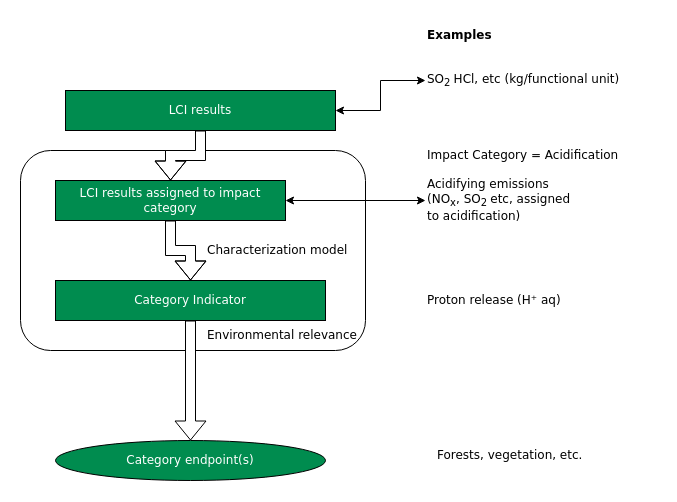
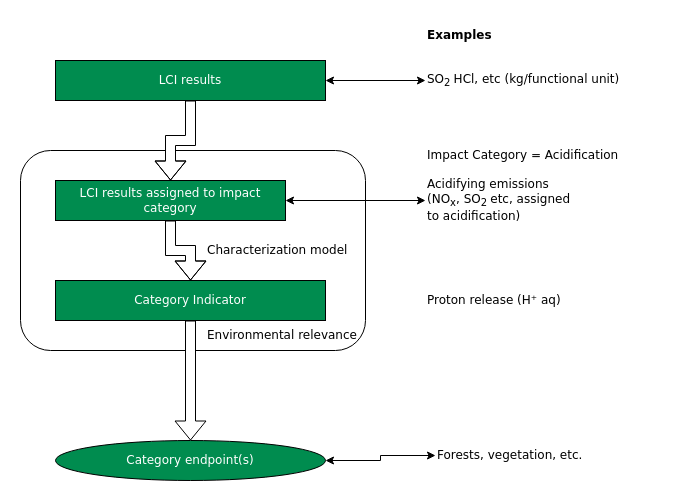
node "LCI results": moved (201, 111) -> (191, 81)
edge "Forests, vegetation, etc." -- "Category endpoint(s)": added
